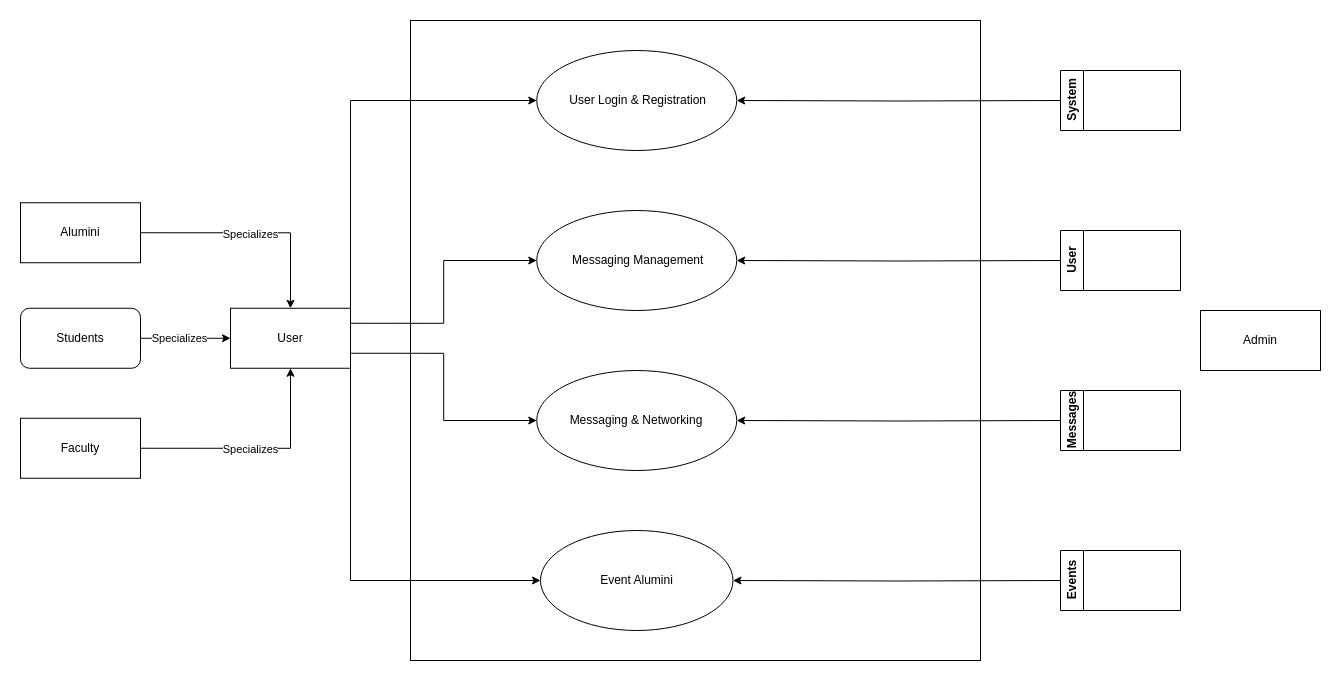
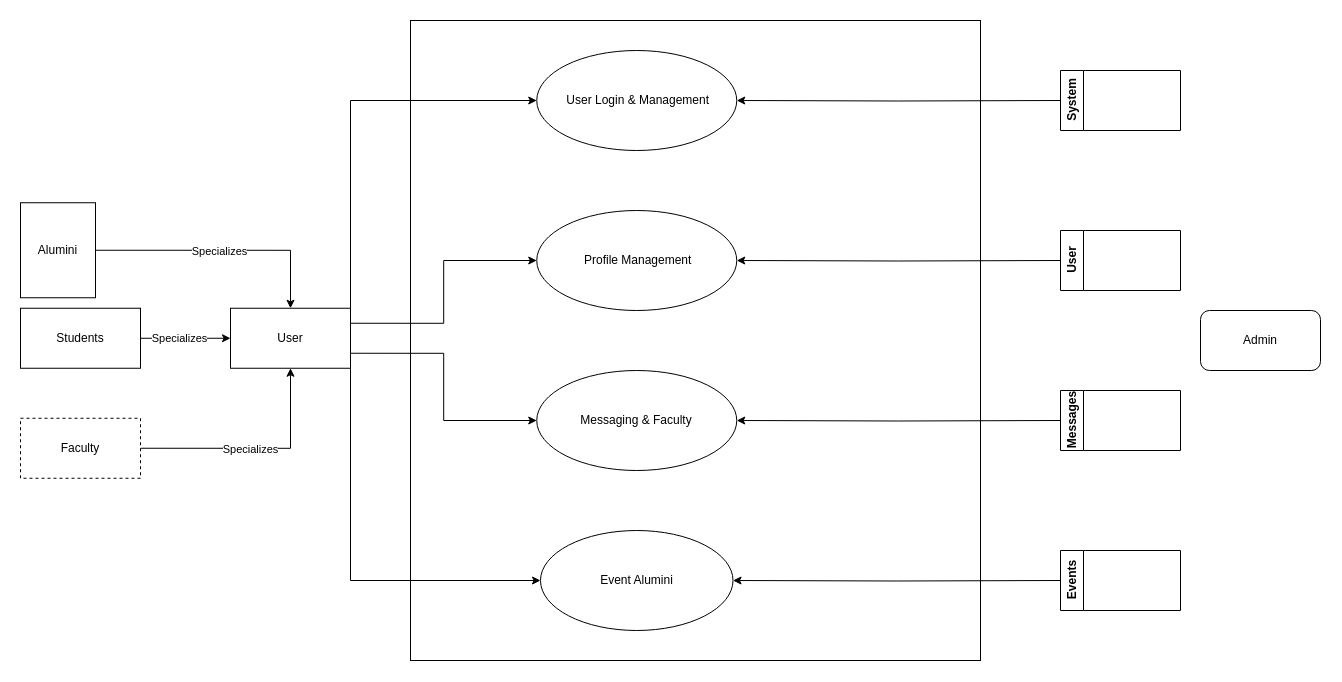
node "User Login & Registration": label "User Login & Registration" -> "User Login & Management"
node "Alumini": size 120x60 -> 75x95
node "Messaging Management": label "Messaging Management" -> "Profile Management"
node "Students": shape rounded rectangle -> rectangle
node "Admin": shape rectangle -> rounded rectangle
node "Messaging & Networking": label "Messaging & Networking" -> "Messaging & Faculty"
node "Faculty": style solid -> dashed
